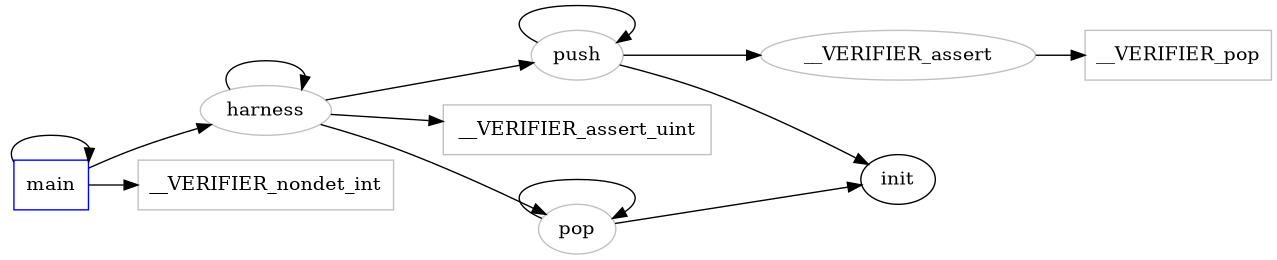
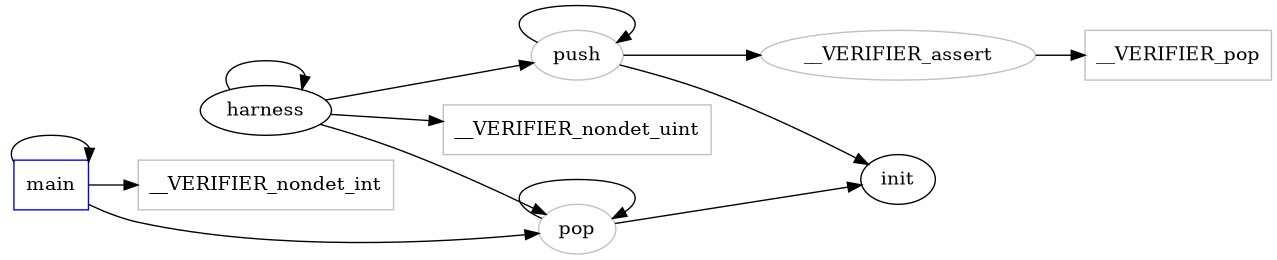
node "harness": color grey -> black
node "__VERIFIER_assert_uint": label "__VERIFIER_assert_uint" -> "__VERIFIER_nondet_uint"
edge "main" -> "harness": now "main" -> "pop"
